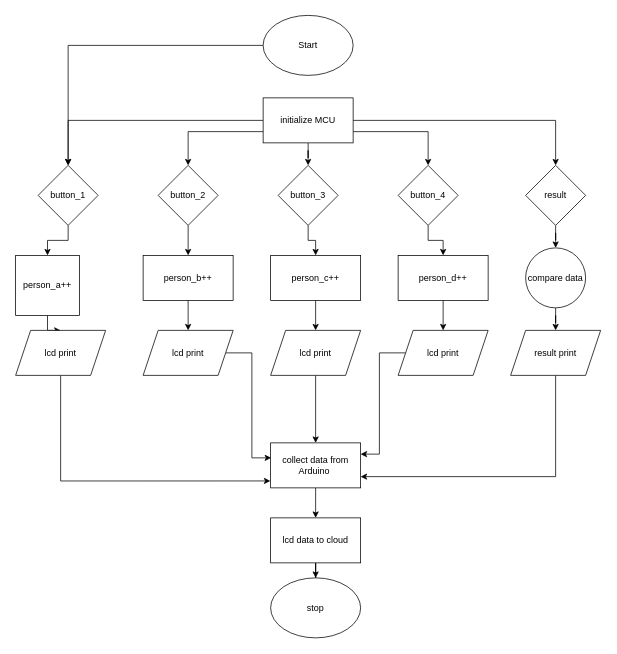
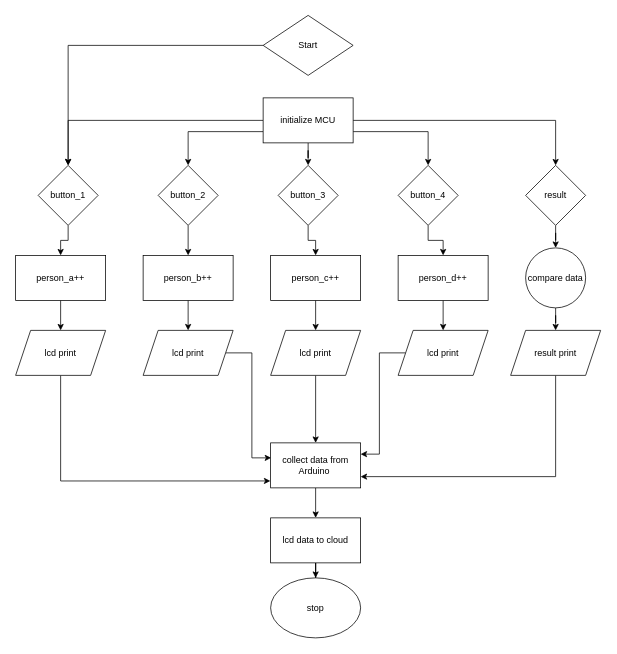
node "Start": shape ellipse -> diamond
node "person_a++": size 64x60 -> 90x45
